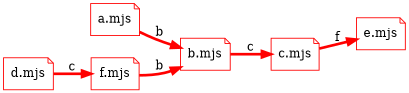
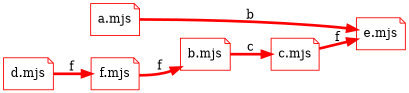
edge "a.mjs" -> "b.mjs": now "a.mjs" -> "e.mjs"
edge "f.mjs" -> "b.mjs": label "b" -> "f"
edge "d.mjs" -> "f.mjs": label "c" -> "f"
